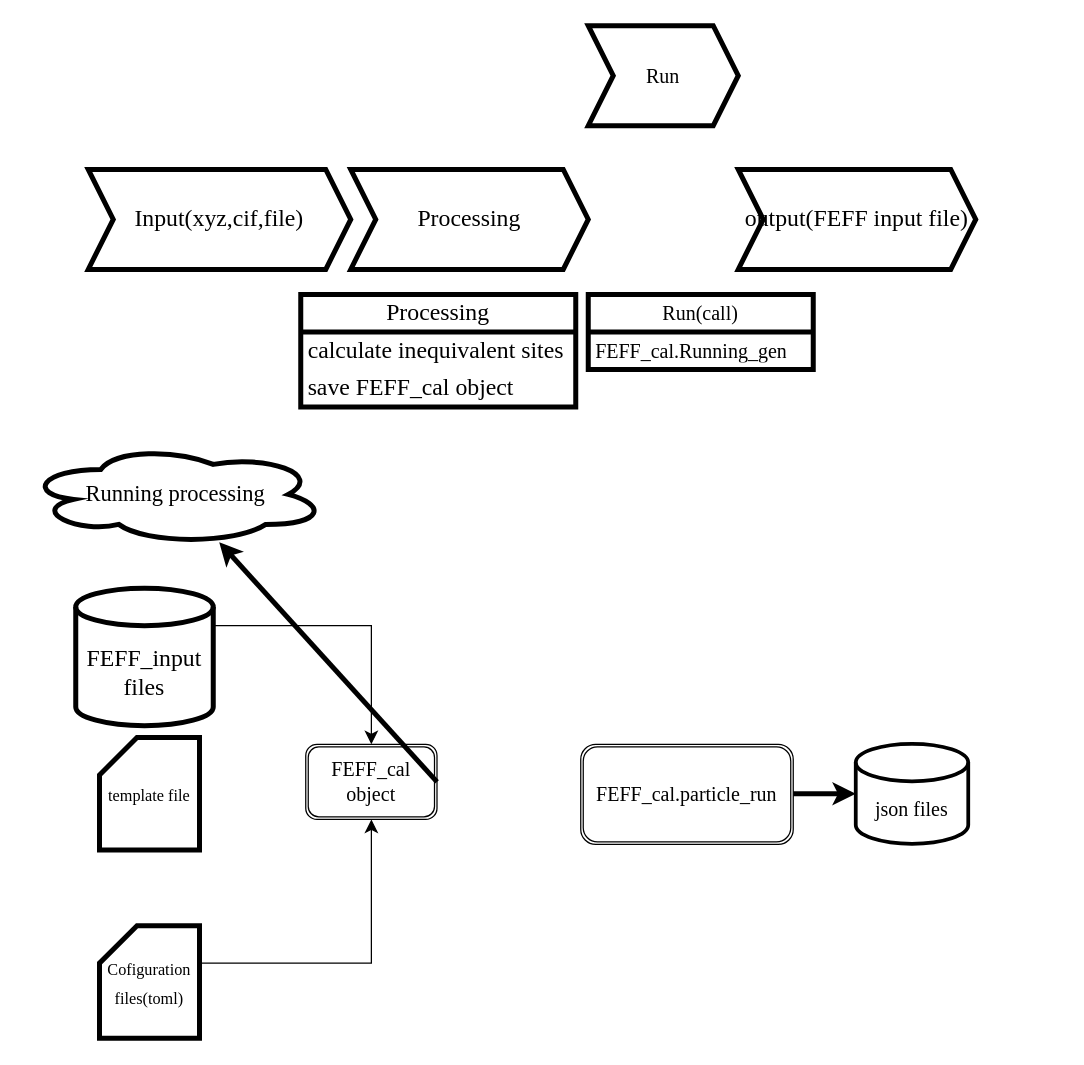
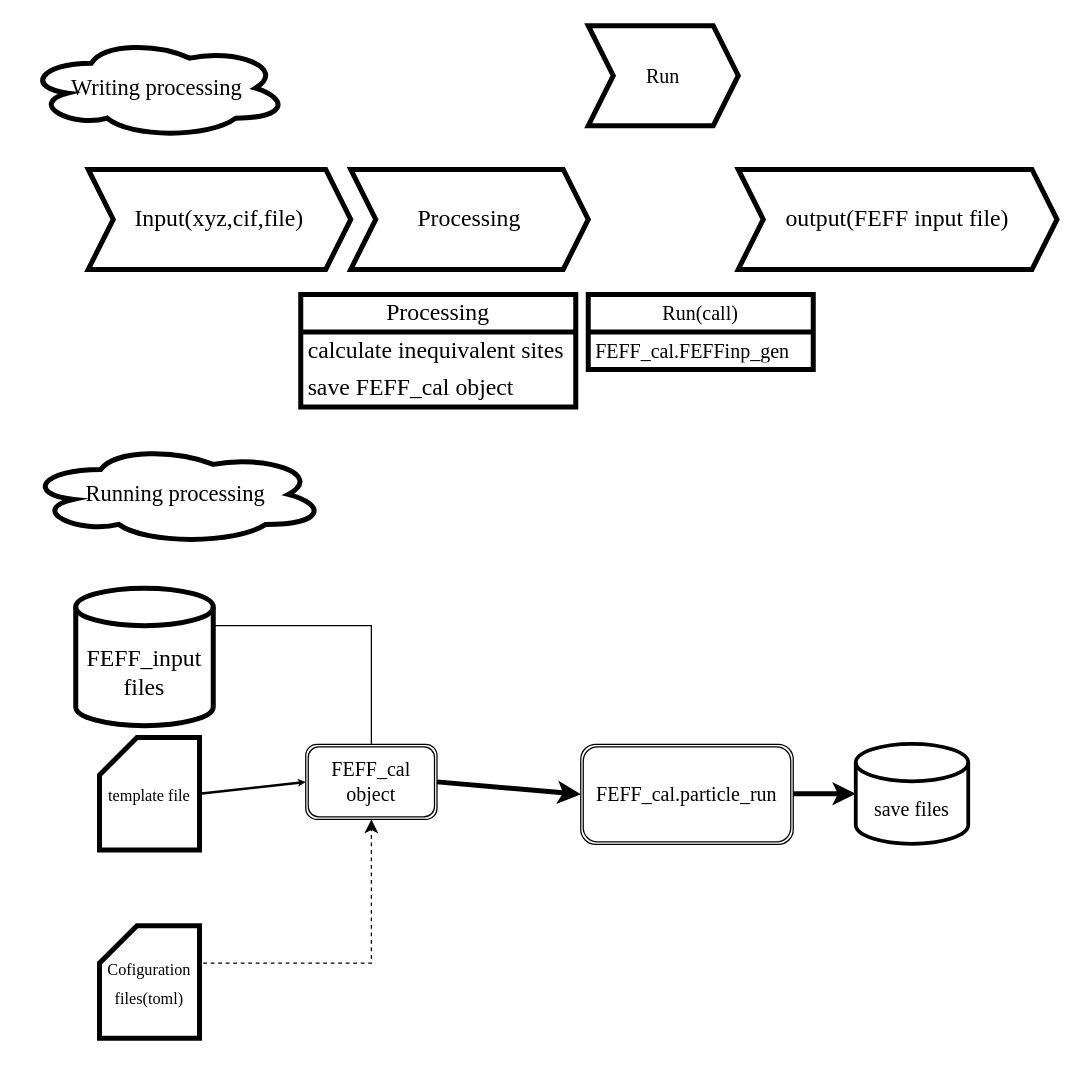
node "Writing processing": added
node "output(FEFF input file)": size 238x100 -> 319x100
node "FEFF_cal.Running_gen": label "FEFF_cal.Running_gen" -> "FEFF_cal.FEFFinp_gen"
edge "FEFF_cal object" -> "Running processing": now "FEFF_cal object" -> "FEFF_cal.particle_run"
edge "FEFF_input files" -> "FEFF_cal object": arrowhead classic -> none
edge "template file" -> "FEFF_cal object": added
node "json files": label "json files" -> "save files"
edge "Cofiguration files(toml)" -> "FEFF_cal object": style solid -> dashed
